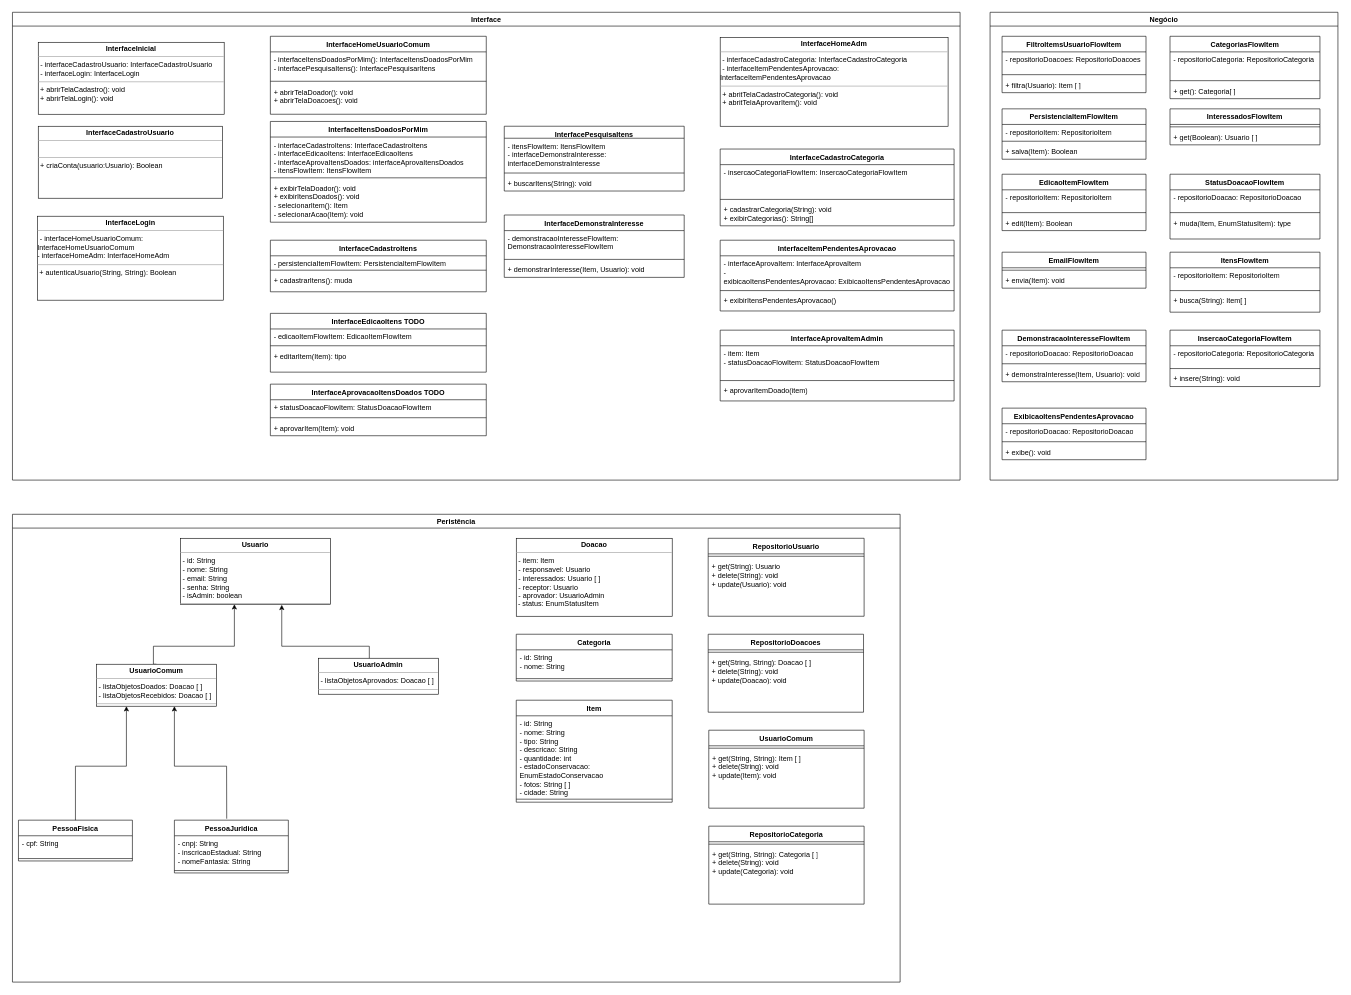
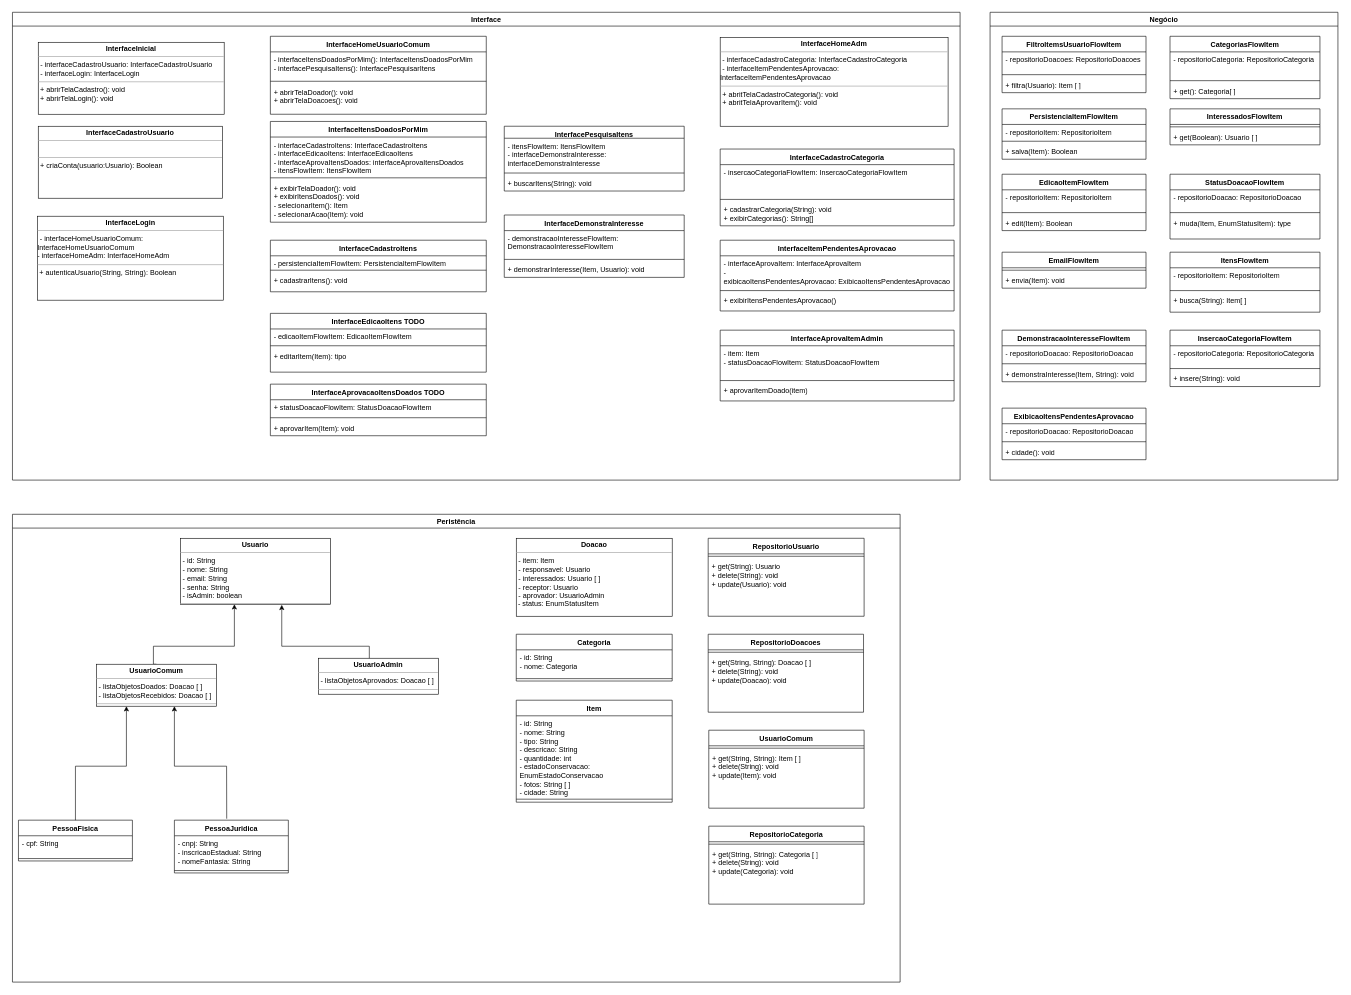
node "+ cadastrarItens(): muda": label "+ cadastrarItens(): muda" -> "+ cadastrarItens(): void"
node "+ demonstraInteresse(Item, Usuario): void": label "+ demonstraInteresse(Item, Usuario): void" -> "+ demonstraInteresse(Item, String): void"
node "+ exibe(): void": label "+ exibe(): void" -> "+ cidade(): void"
node "- id: String - nome: String": label "- id: String - nome: String" -> "- id: String - nome: Categoria"
